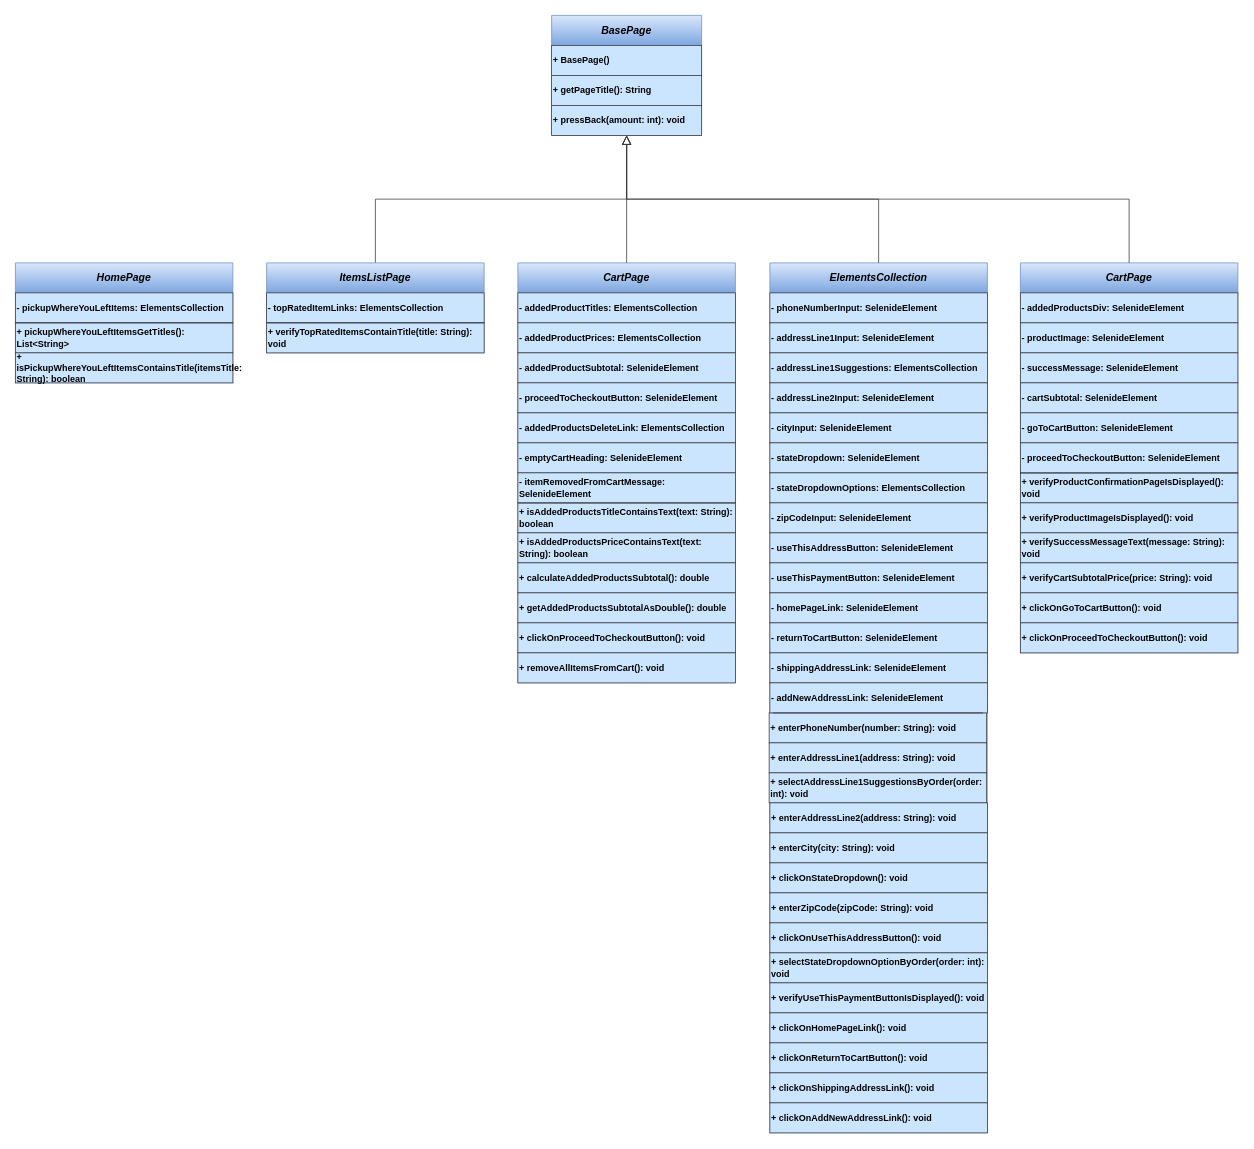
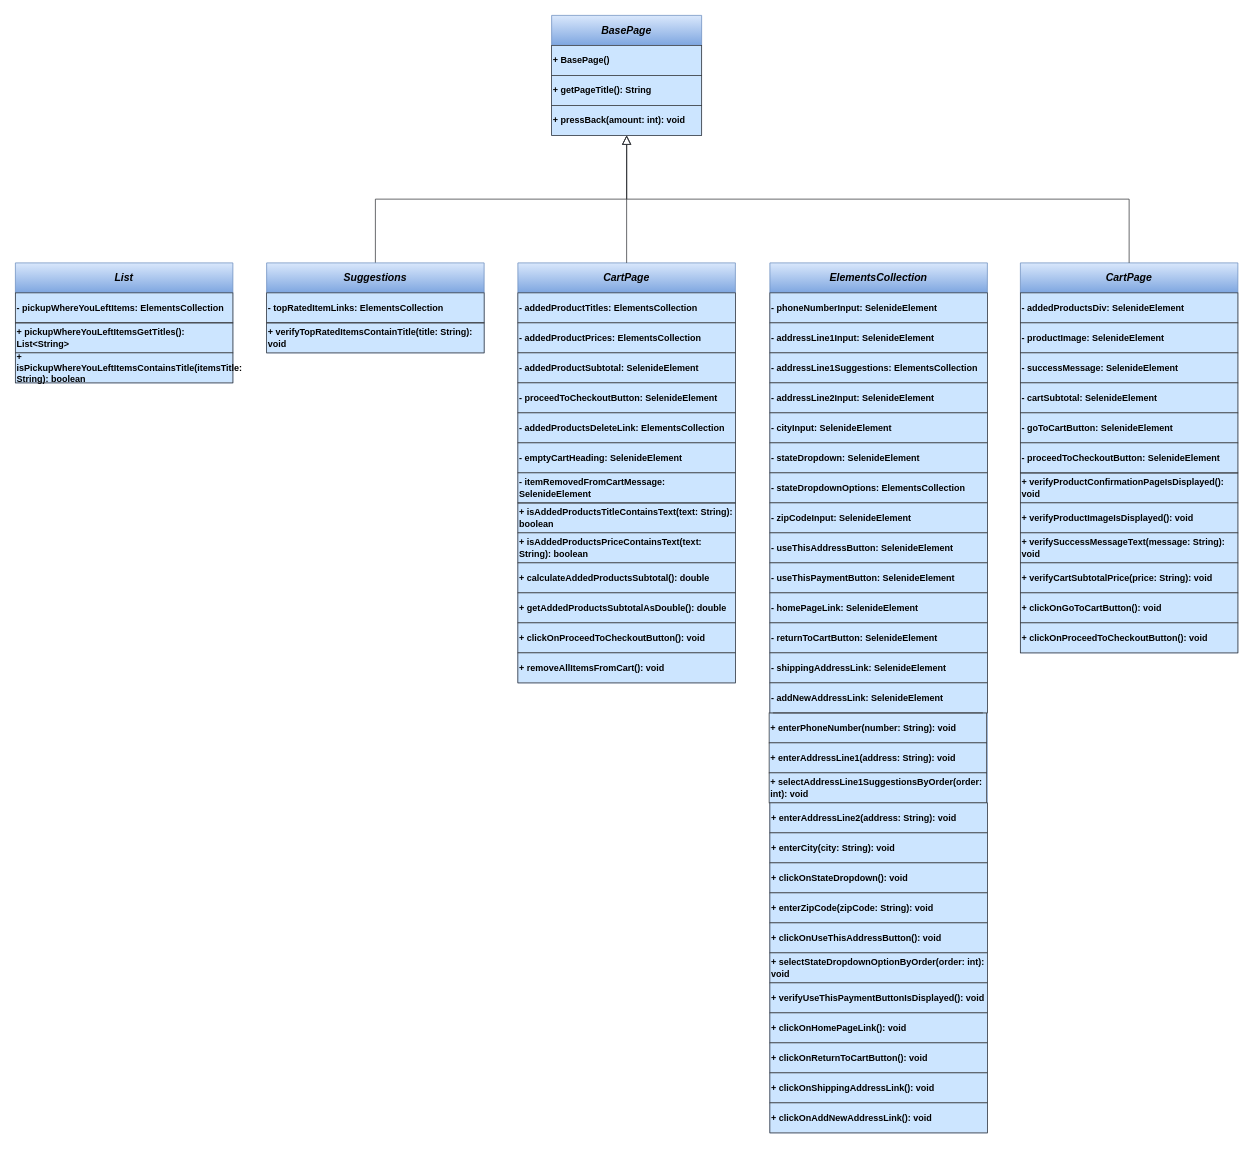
edge "ElementsCollection" -> "BasePage": removed
node "HomePage": label "HomePage" -> "List"
node "ItemsListPage": label "ItemsListPage" -> "Suggestions"
